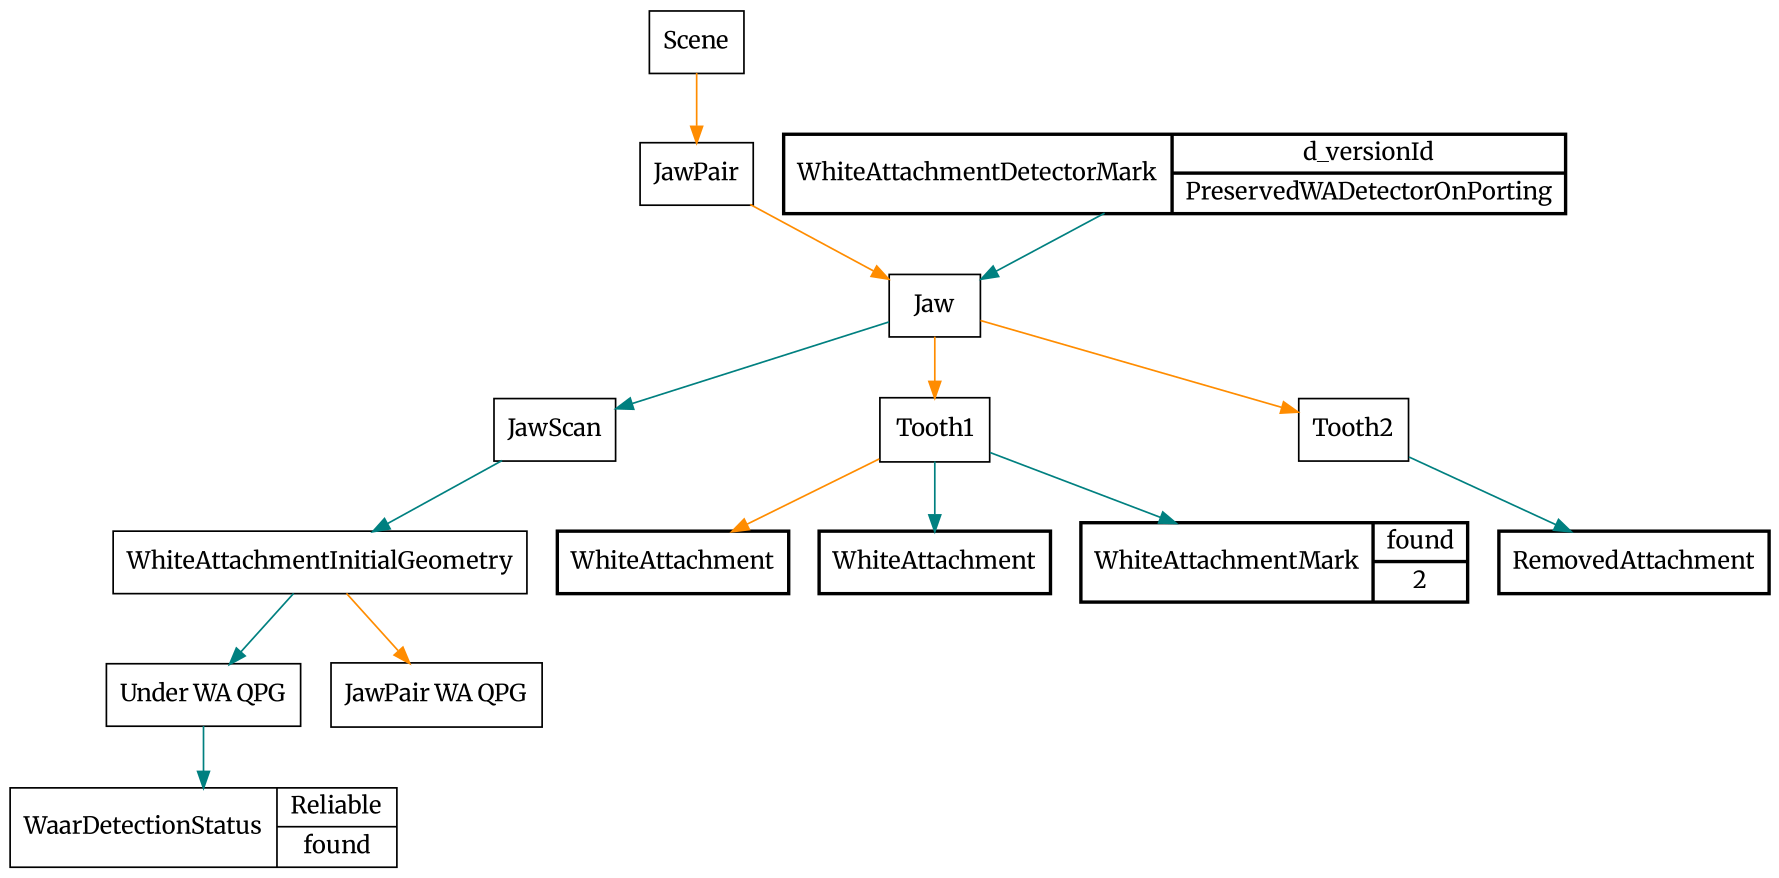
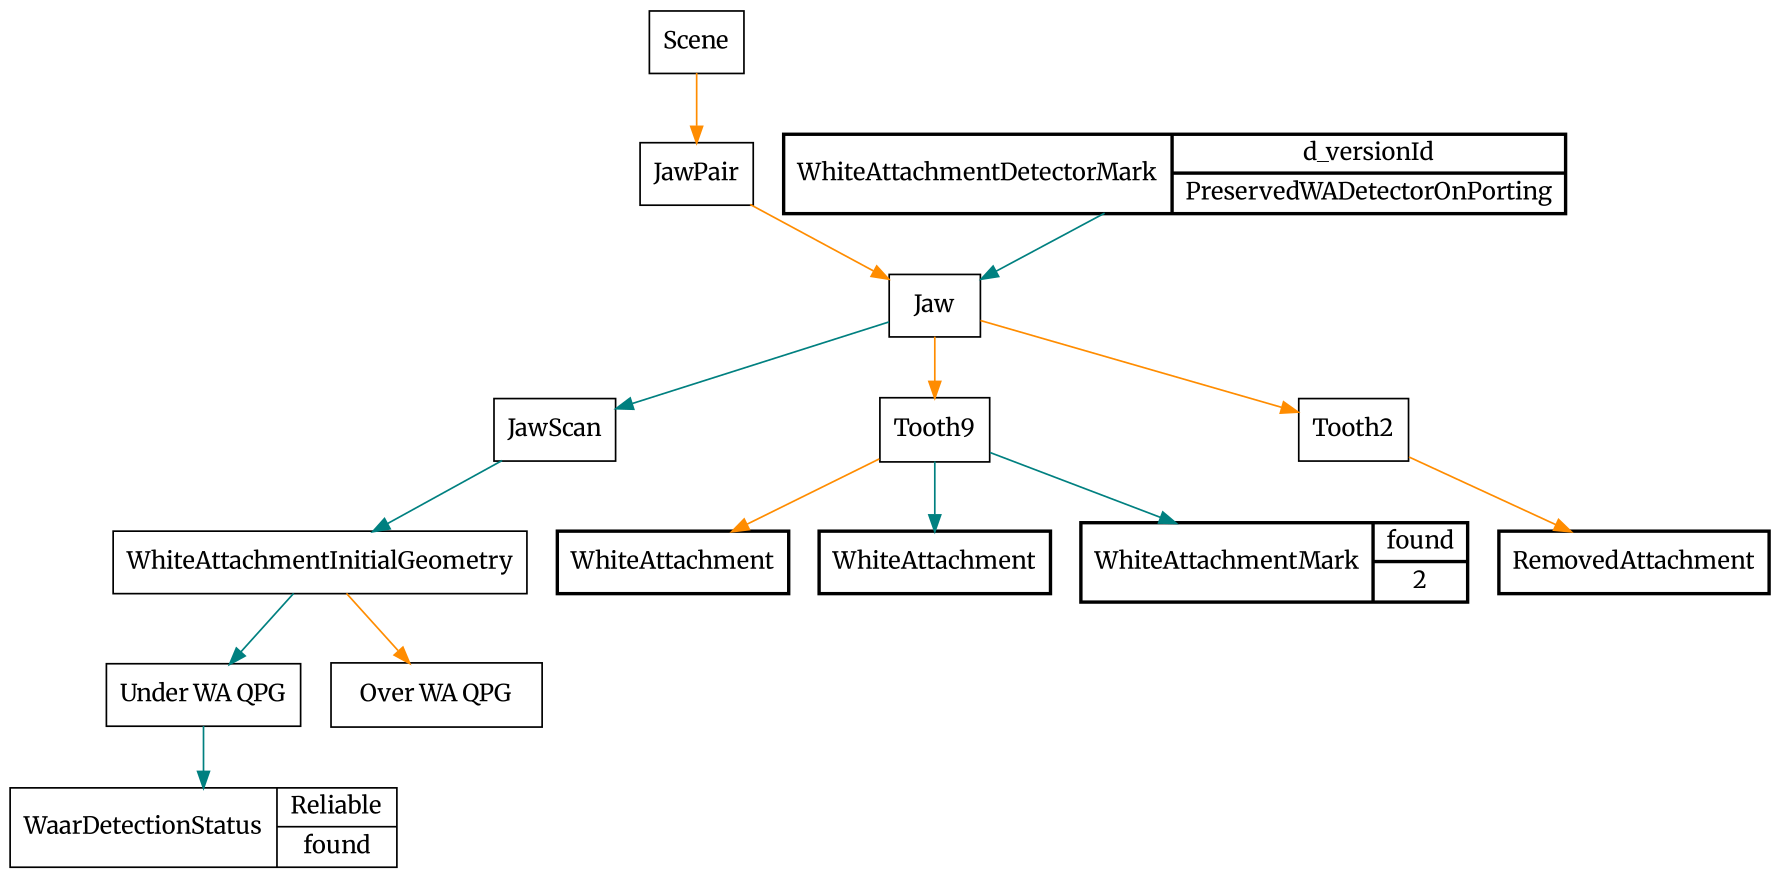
node "Tooth1": label "Tooth1" -> "Tooth9"
edge "Tooth2" -> "RemovedAttachment": color teal -> darkorange
node "JawPair WA QPG": label "JawPair WA QPG" -> "Over WA QPG"
